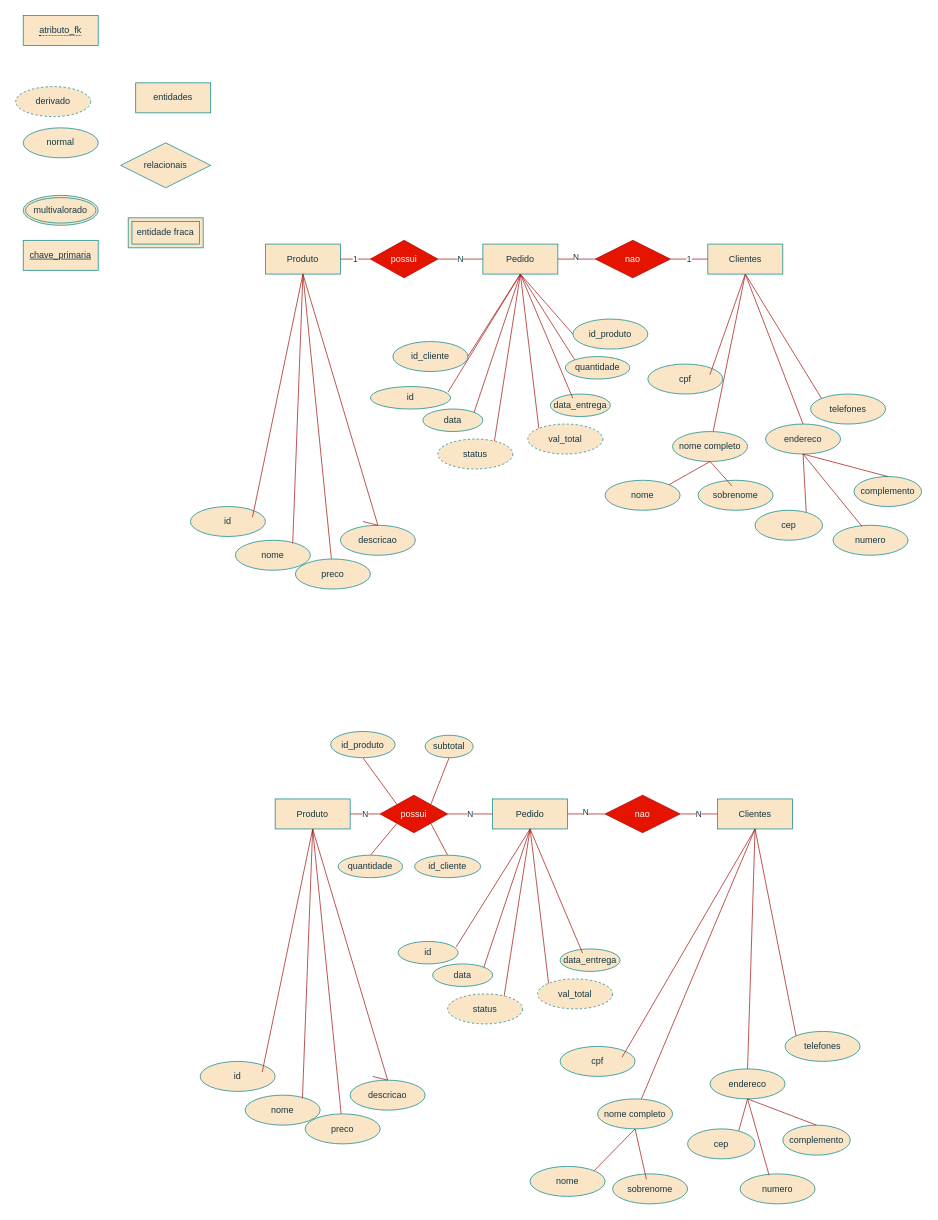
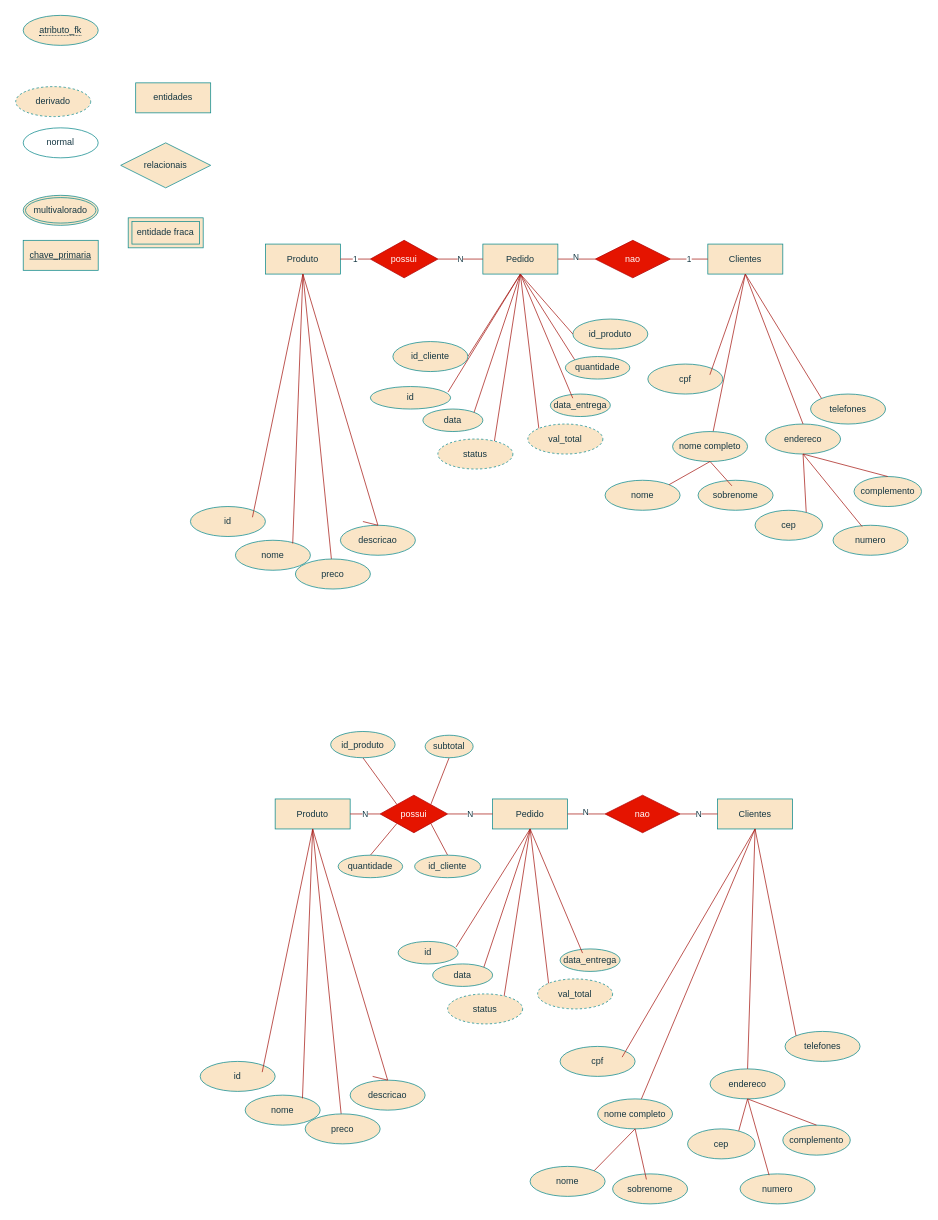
node "atributo_fk": shape rectangle -> ellipse
node "normal": fillcolor #fae5c7 -> #ffffff
